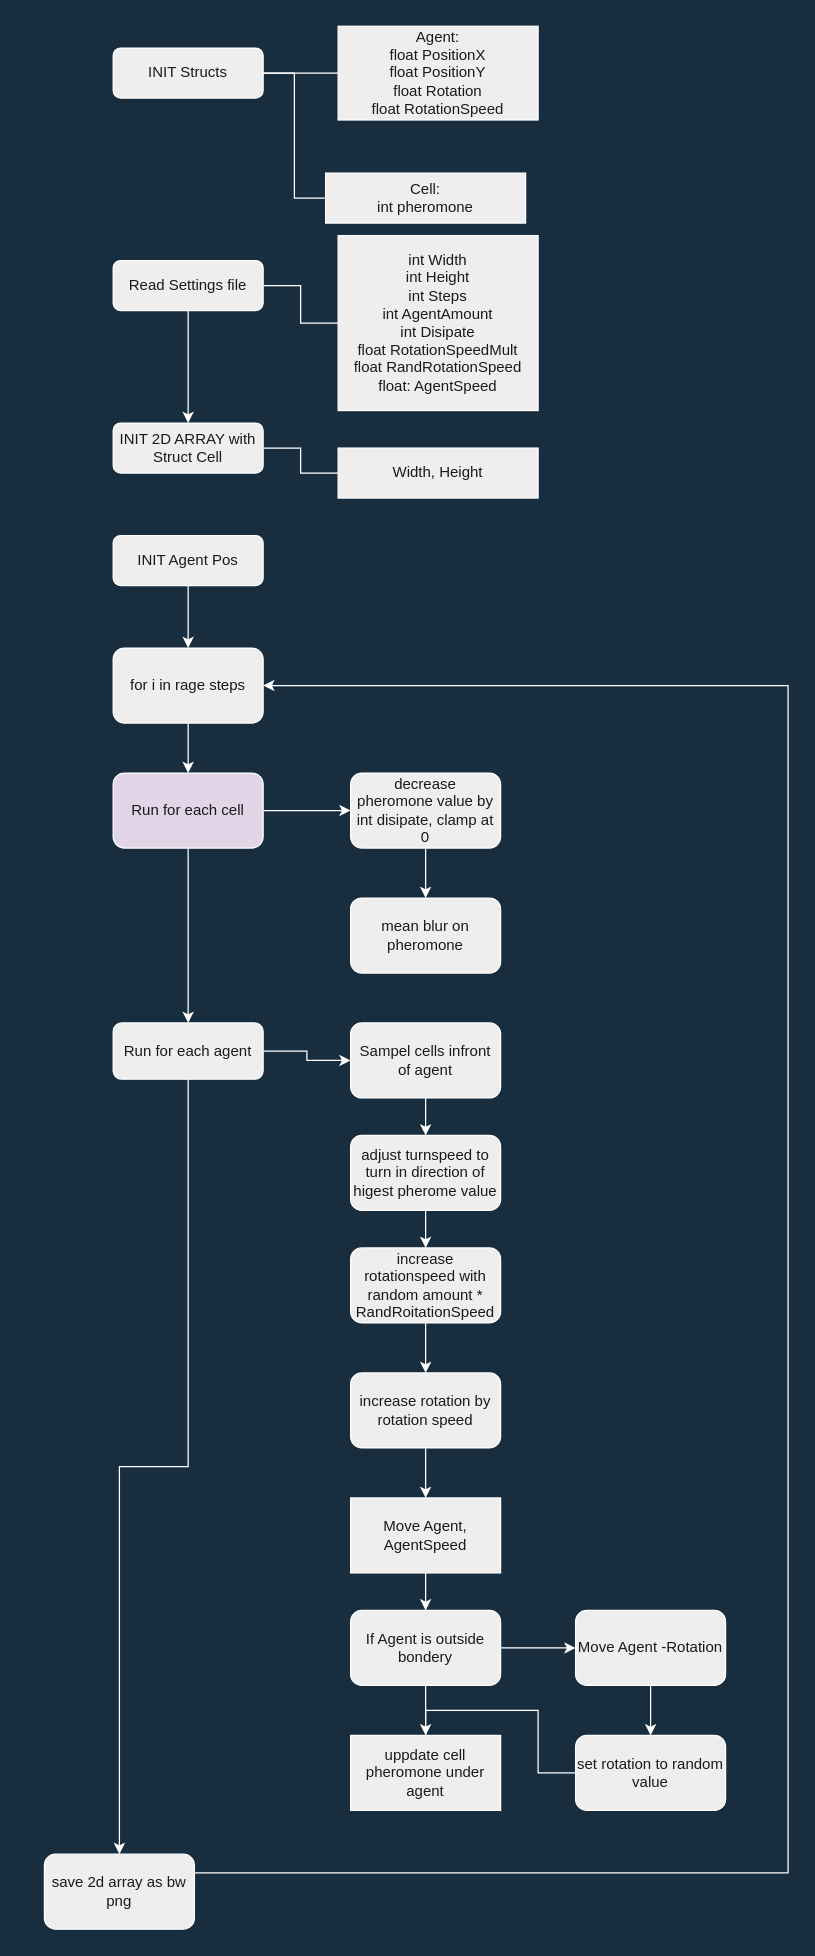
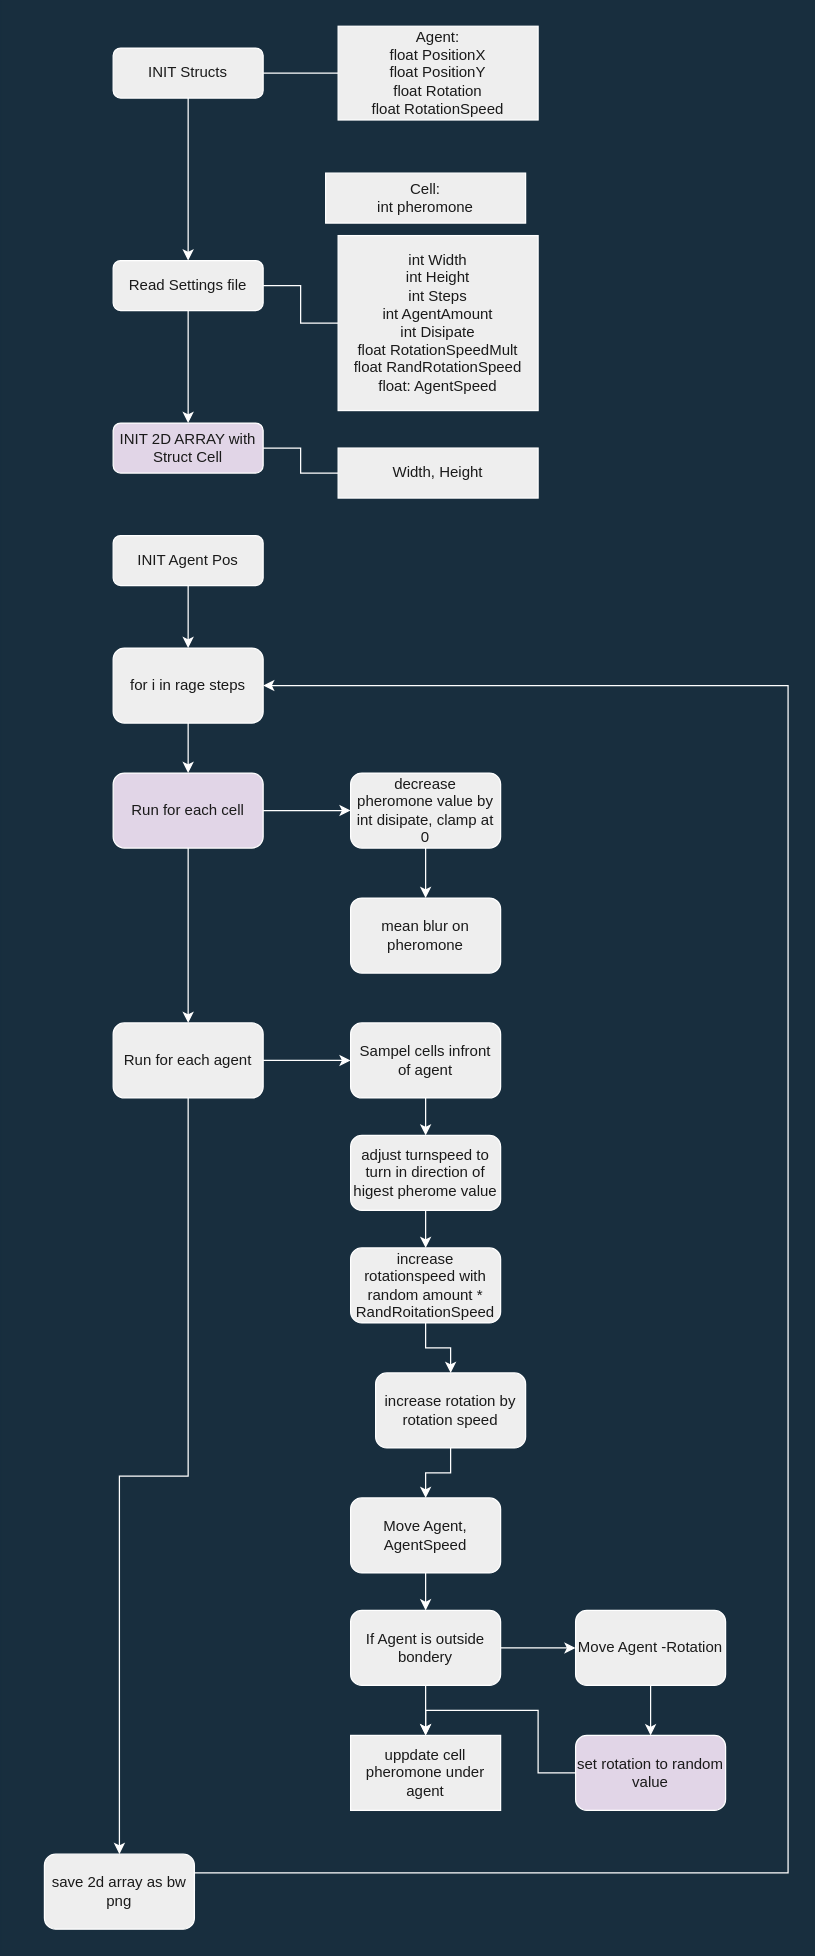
edge "INIT Structs" -- "Cell: int pheromone": removed
edge "INIT Structs" -> "Read Settings file": added
node "INIT 2D ARRAY with Struct Cell": fillcolor #eeeeee -> #e1d5e7
node "Run for each agent": size 150x56 -> 150x75
node "increase rotation by rotation speed": moved (426, 1411) -> (451, 1411)
node "Move Agent, AgentSpeed": shape rectangle -> rounded rectangle
edge "If Agent is outside bondery" -- "uppdate cell pheromone under agent": arrowhead none -> classic
node "set rotation to random value": fillcolor #eeeeee -> #e1d5e7
